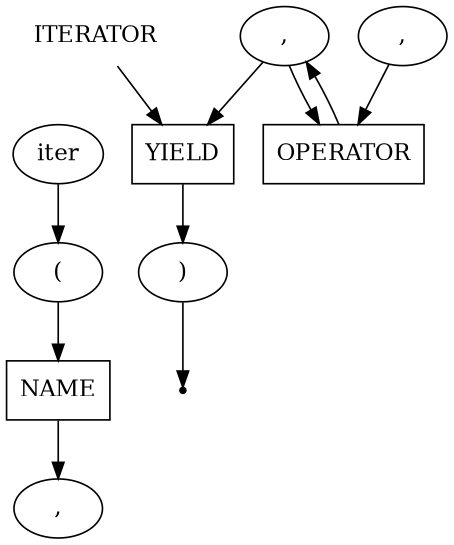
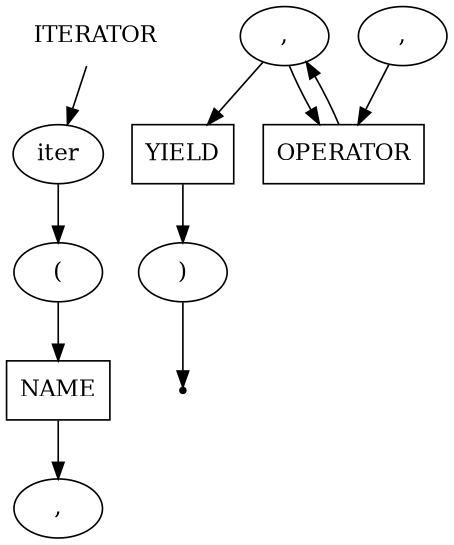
edge "ITERATOR" -> "YIELD": now "ITERATOR" -> "iter"
